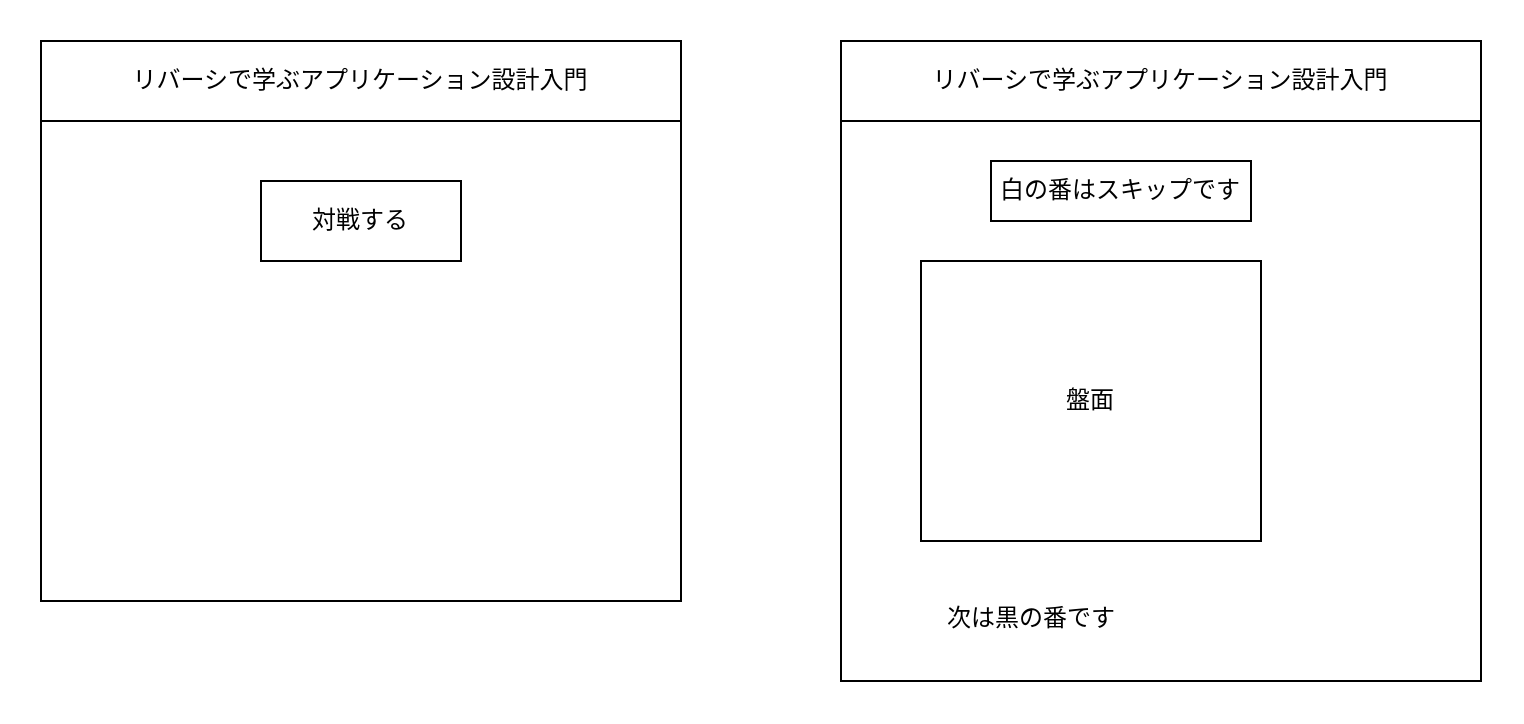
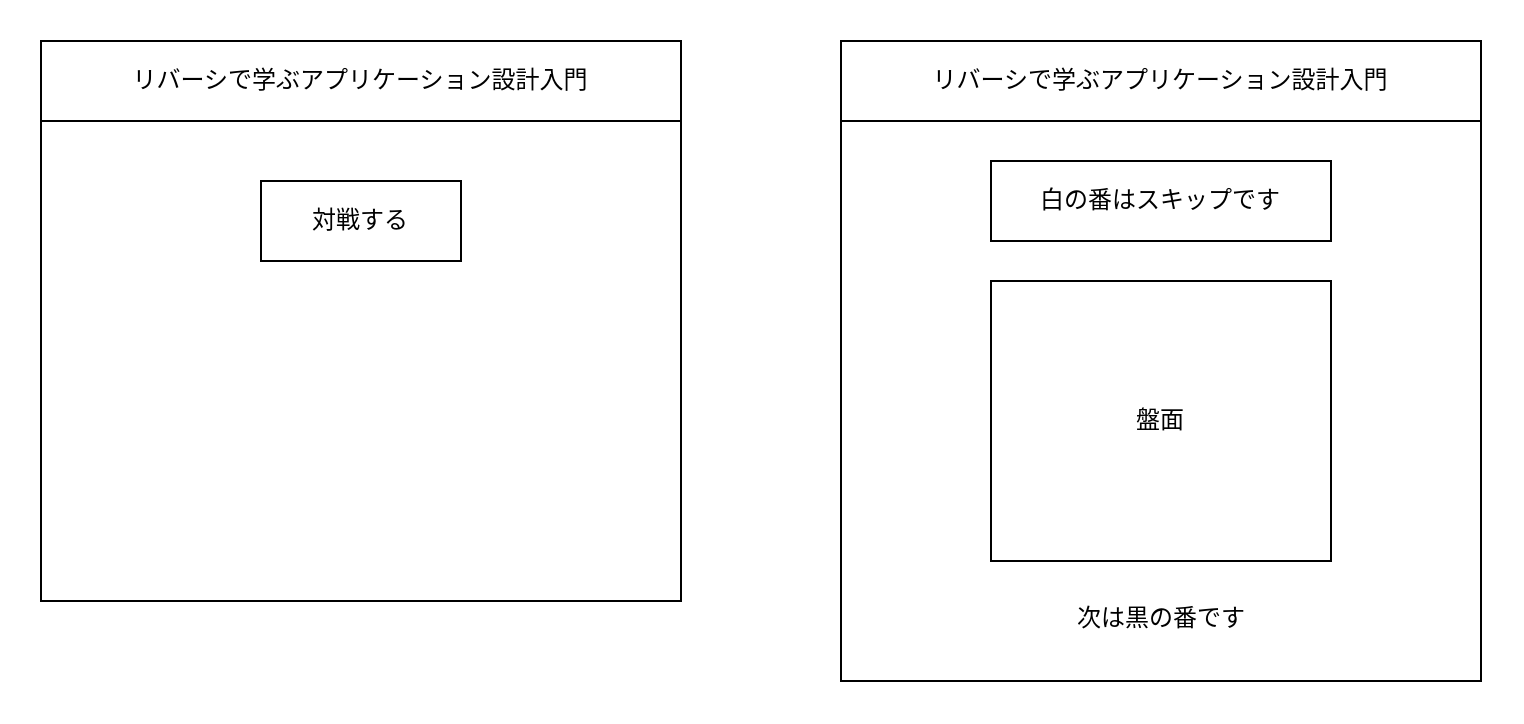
node "白の番はスキップです": size 260x60 -> 340x80
node "盤面": moved (1091, 401) -> (1161, 421)
node "次は黒の番です": moved (1031, 619) -> (1161, 619)
